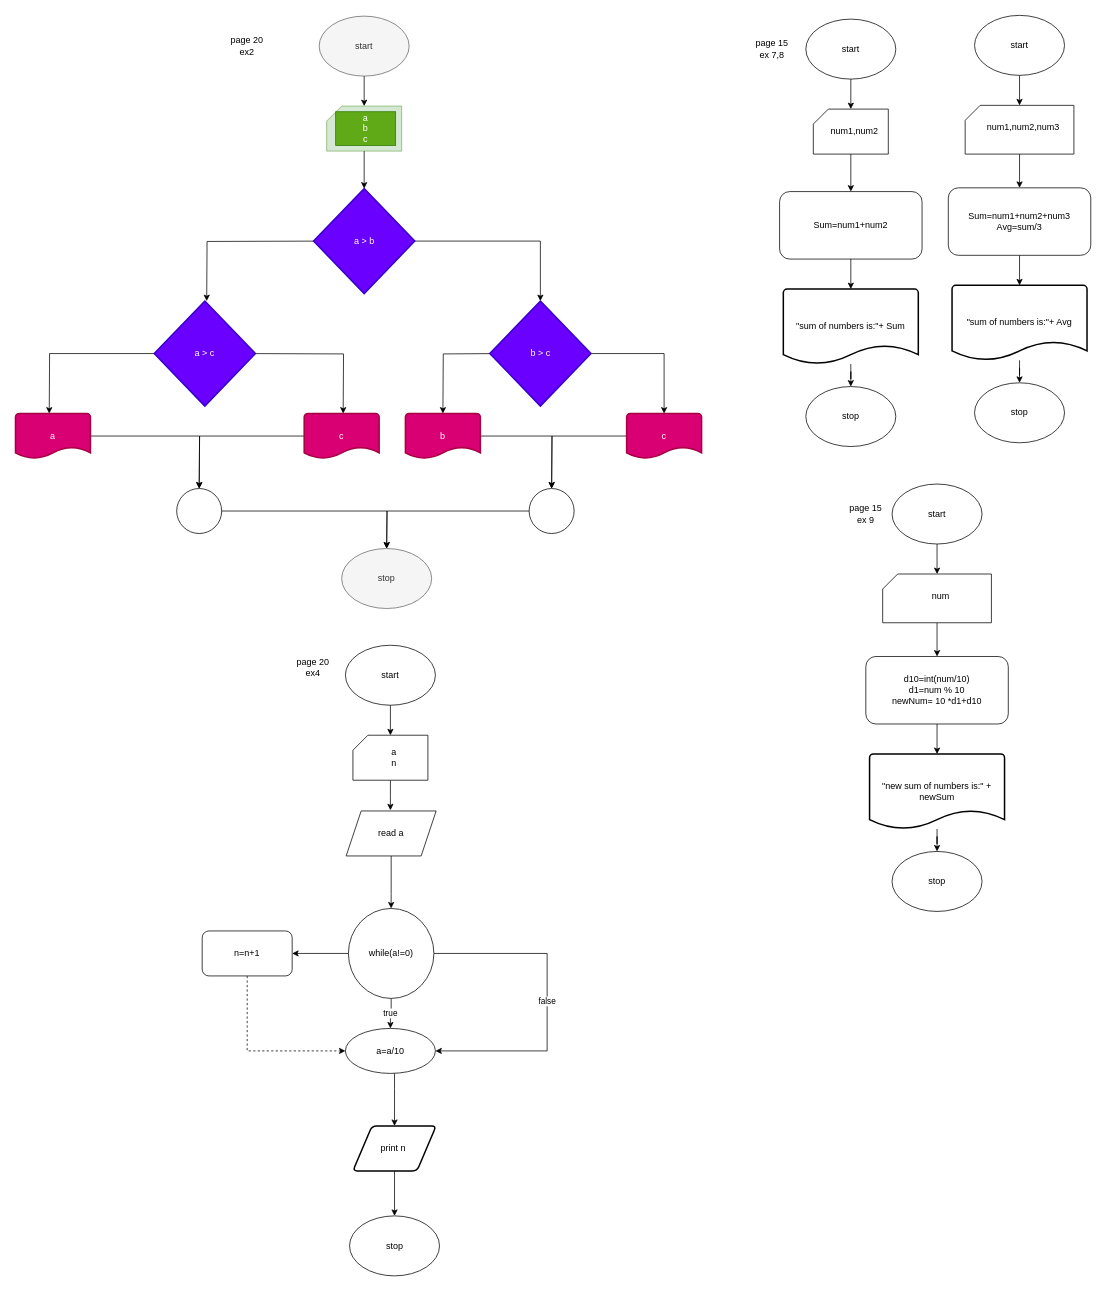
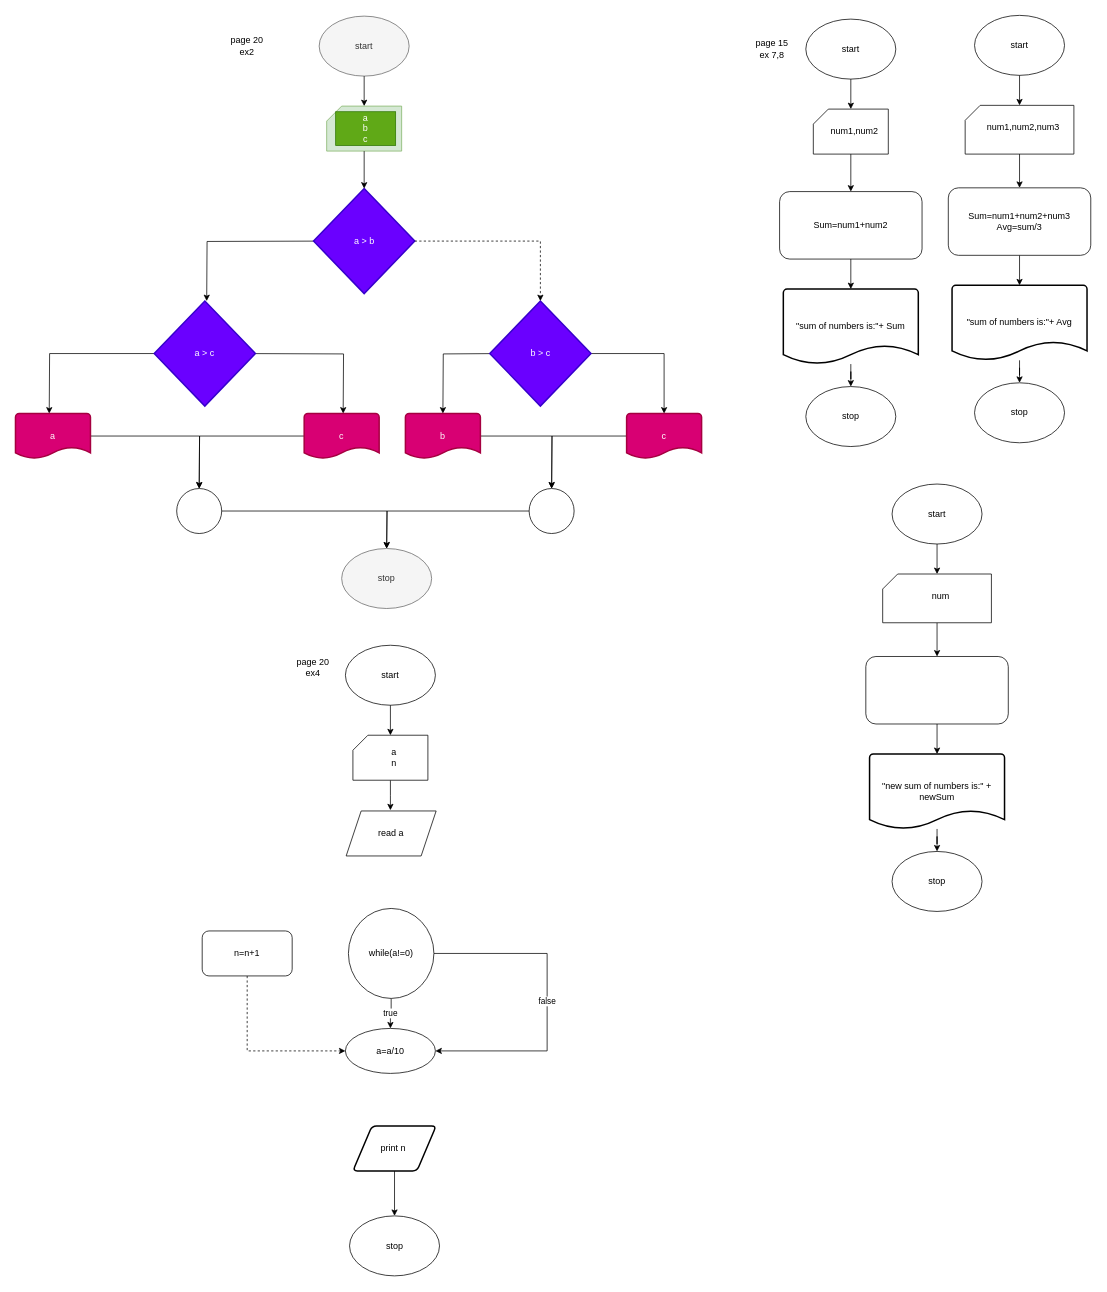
edge "a > b" -> "b > c": style solid -> dashed
node "page 15 ex 9": removed
node "d10=int(num/10) d1=num % 10 newNum= 10 *d1+d10": removed
edge "read a" -> "while(a!=0)": removed
edge "while(a!=0)" -> "n=n+1": removed
edge "a=a/10" -> "print n": removed
